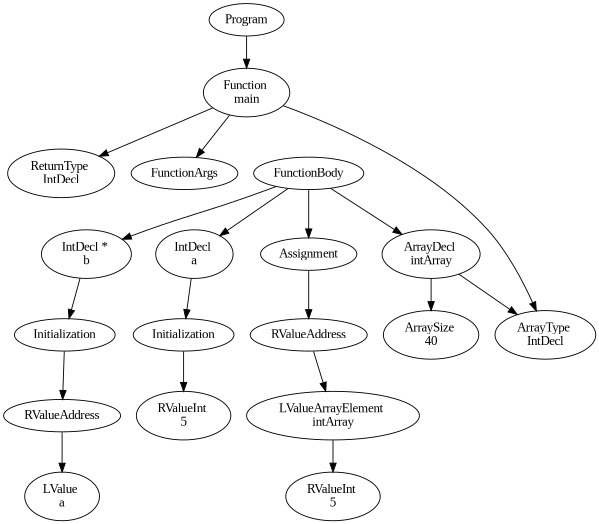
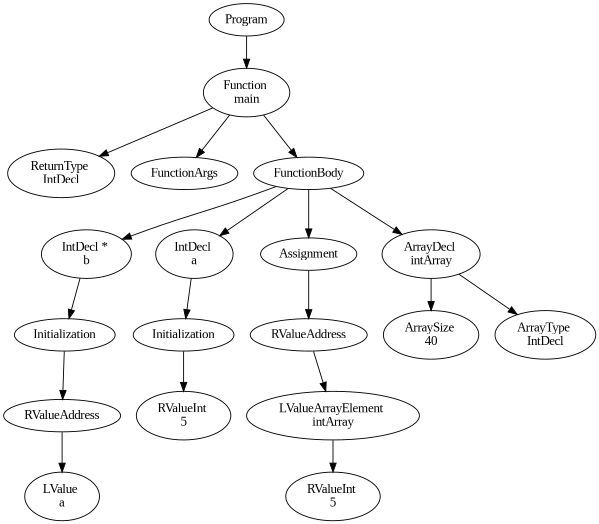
edge "Function main" -> "ArrayType IntDecl": now "Function main" -> "FunctionBody"
